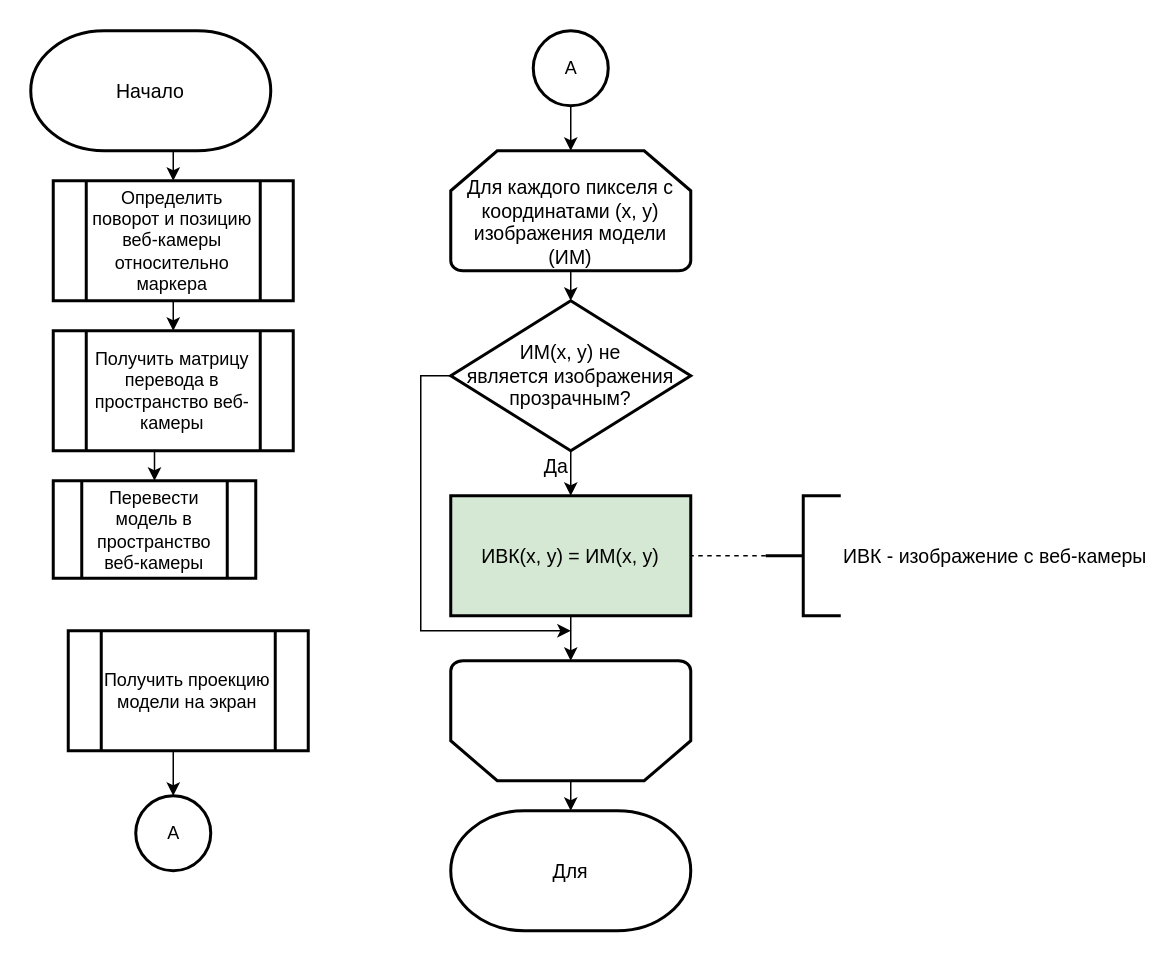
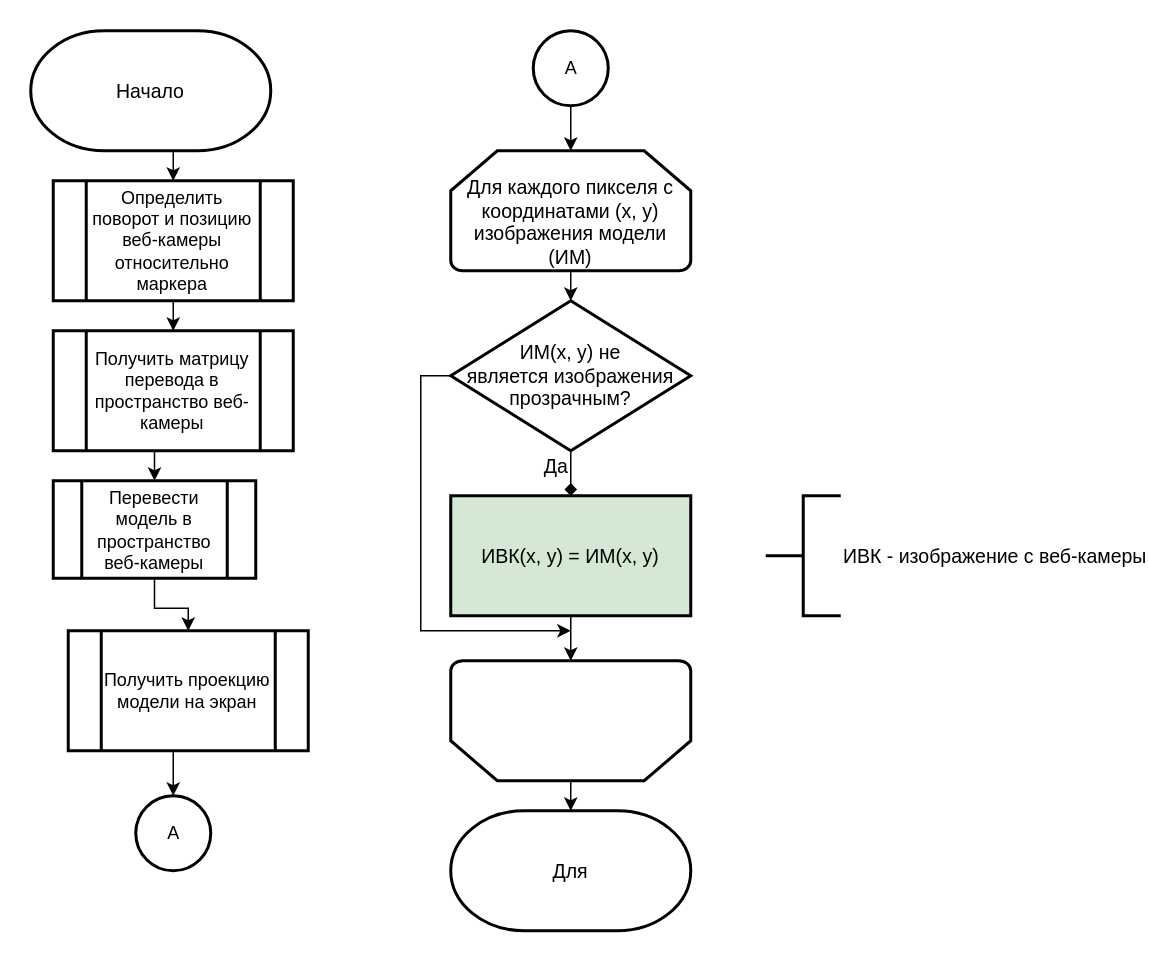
edge "ИМ(x, y) не является изображения прозрачным?" -> "ИВК(x, y) = ИМ(x, y)": arrowhead classic -> diamond
edge "ИВК(x, y) = ИМ(x, y)" -- "ИВК - изображение с веб-камеры": removed
edge "Перевести модель в пространство веб-камеры" -> "Получить проекцию модели на экран": added
